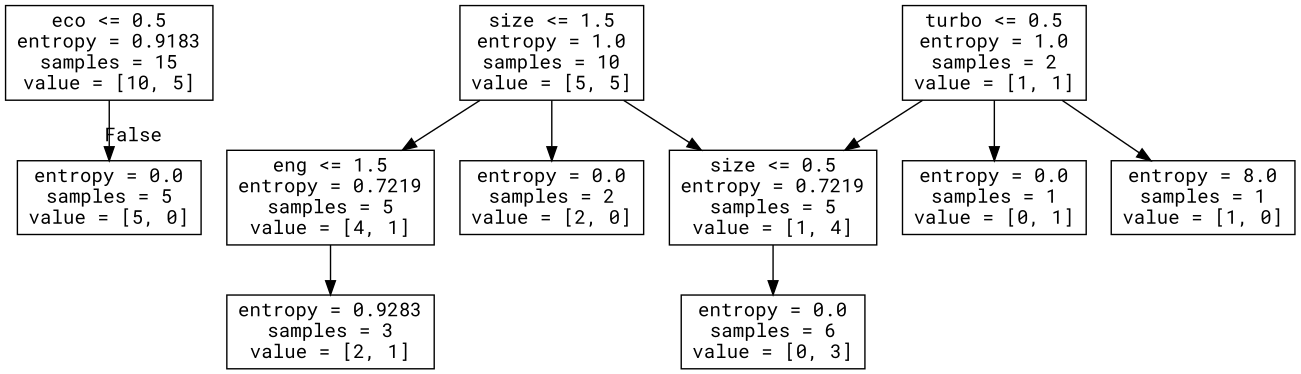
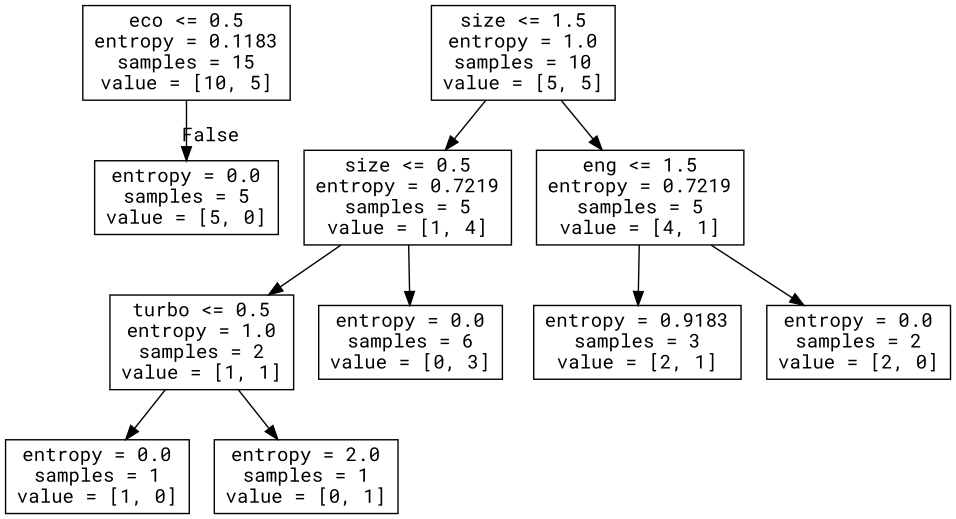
node "eco <= 0.5 entropy = 0.9183 samples = 15 value = [10, 5]": label "eco <= 0.5 entropy = 0.9183 samples = 15 value = [10, 5]" -> "eco <= 0.5 entropy = 0.1183 samples = 15 value = [10, 5]"
edge "turbo <= 0.5 entropy = 1.0 samples = 2 value = [1, 1]" -> "size <= 0.5 entropy = 0.7219 samples = 5 value = [1, 4]": reversed
edge "size <= 1.5 entropy = 1.0 samples = 10 value = [5, 5]" -> "entropy = 0.0 samples = 2 value = [2, 0]": now "eng <= 1.5 entropy = 0.7219 samples = 5 value = [4, 1]" -> "entropy = 0.0 samples = 2 value = [2, 0]"
node "entropy = 0.0 samples = 1 value = [0, 1]": label "entropy = 0.0 samples = 1 value = [0, 1]" -> "entropy = 2.0 samples = 1 value = [0, 1]"
node "entropy = 8.0 samples = 1 value = [1, 0]": label "entropy = 8.0 samples = 1 value = [1, 0]" -> "entropy = 0.0 samples = 1 value = [1, 0]"
node "entropy = 0.9283 samples = 3 value = [2, 1]": label "entropy = 0.9283 samples = 3 value = [2, 1]" -> "entropy = 0.9183 samples = 3 value = [2, 1]"
